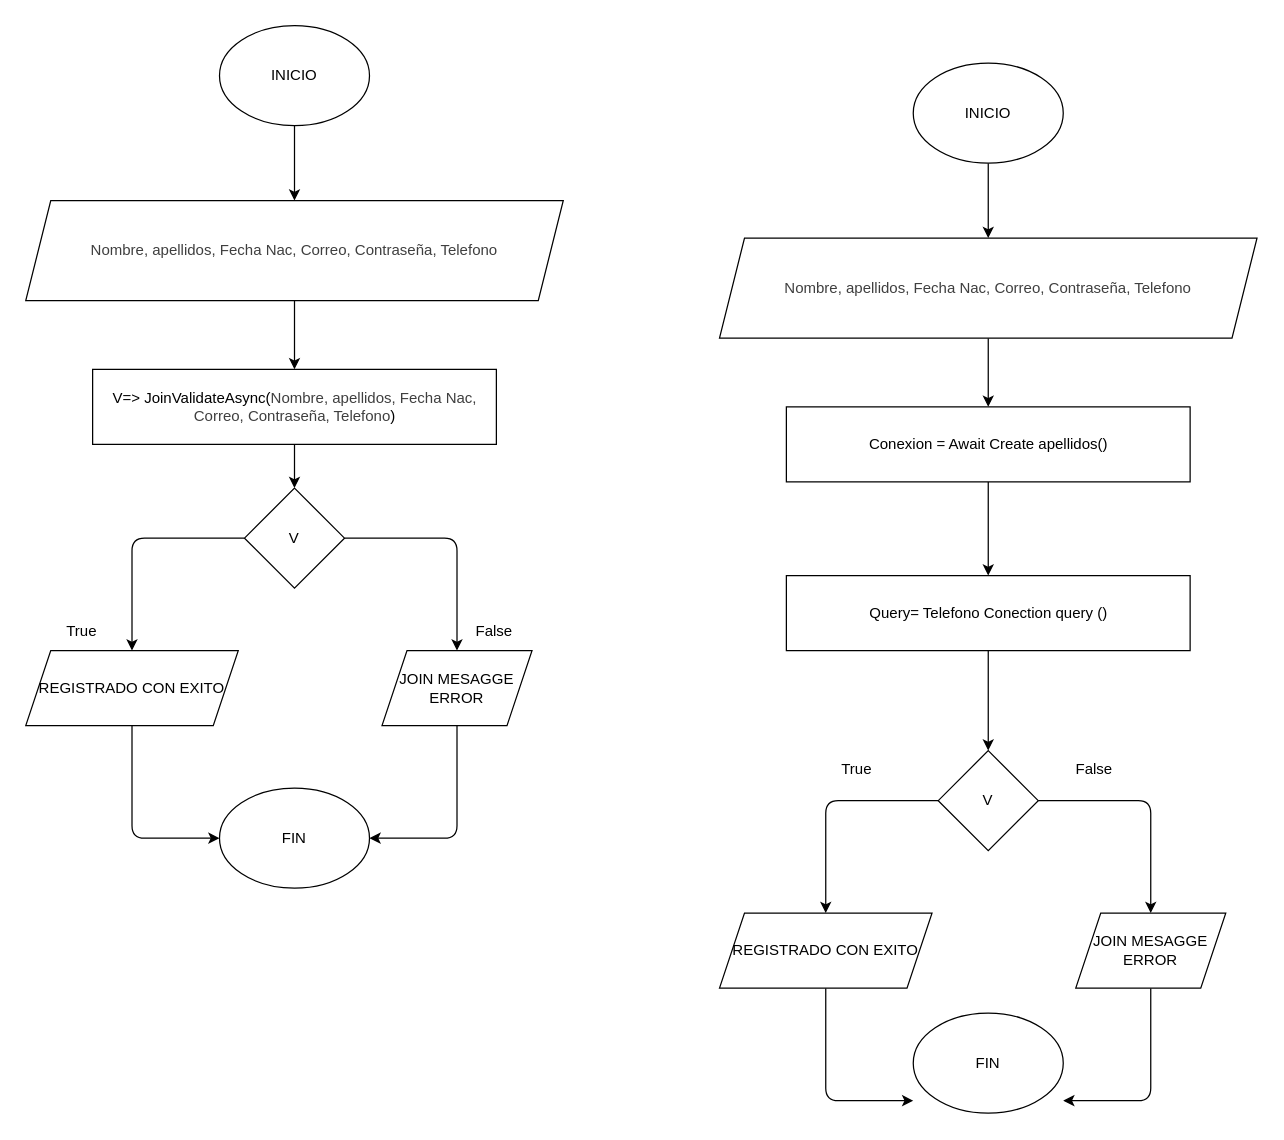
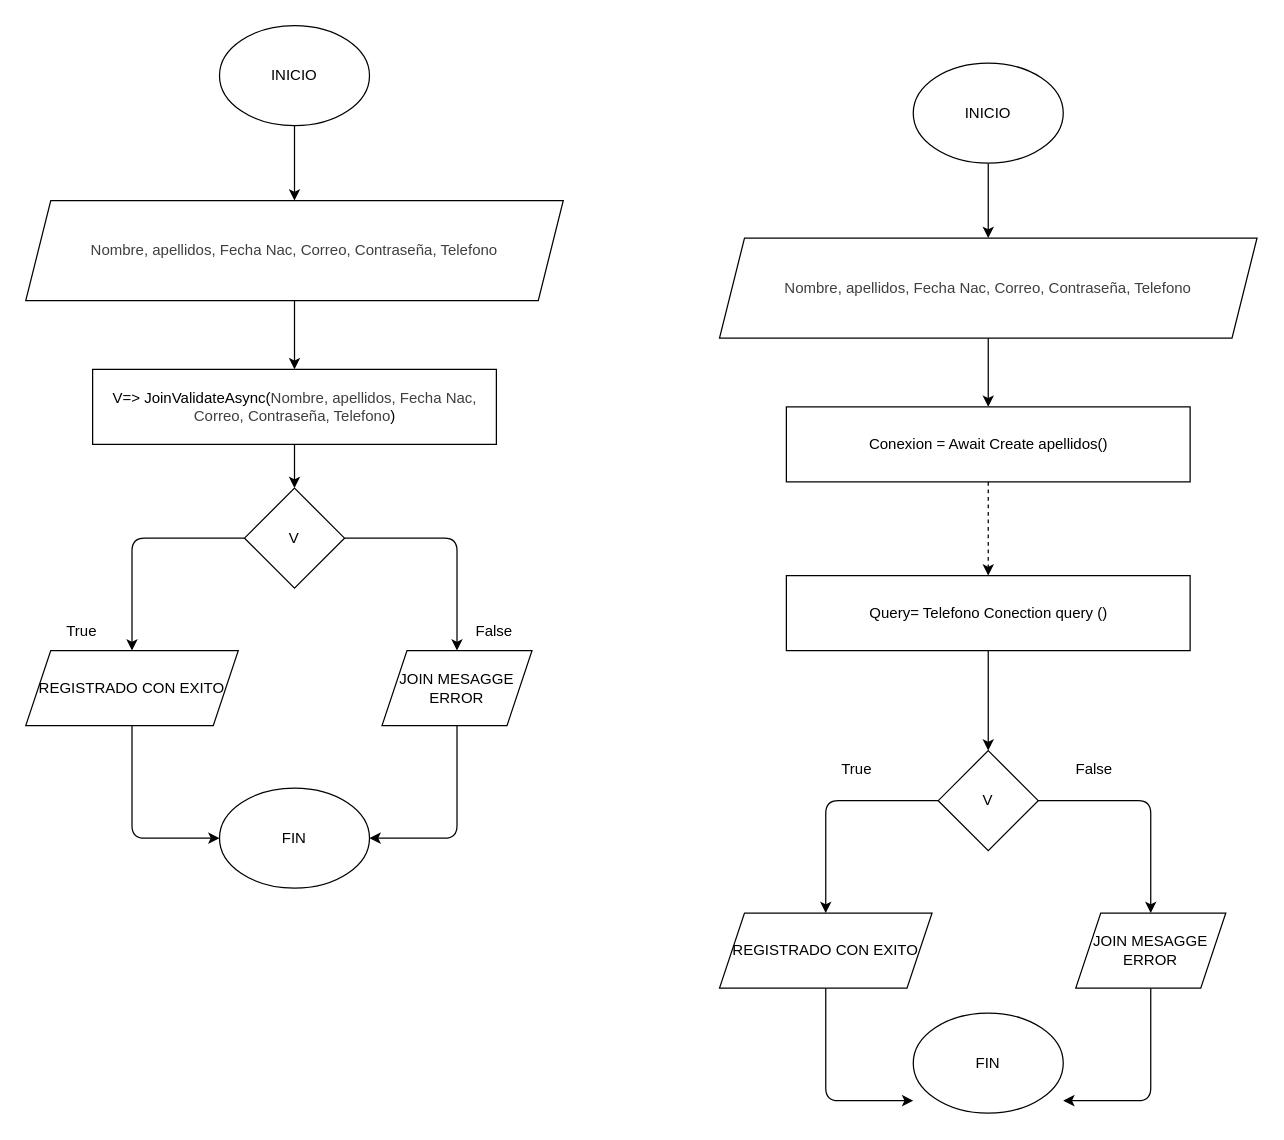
edge "Conexion = Await Create apellidos()" -> "Query= Telefono Conection query ()": style solid -> dashed
